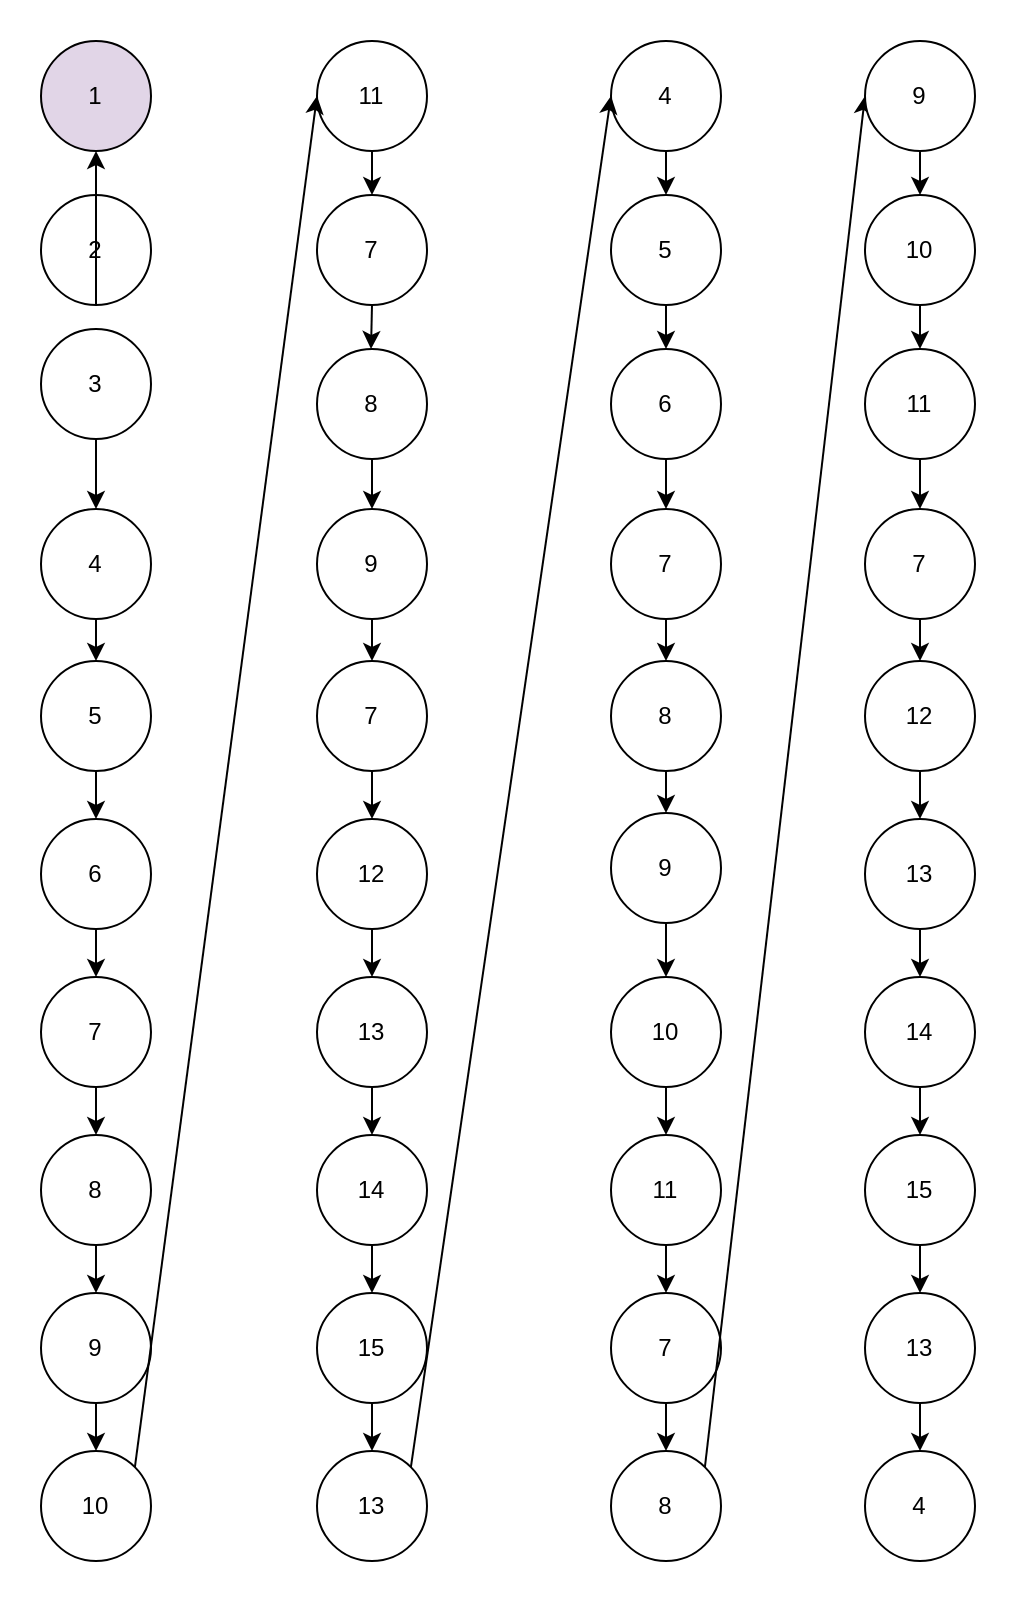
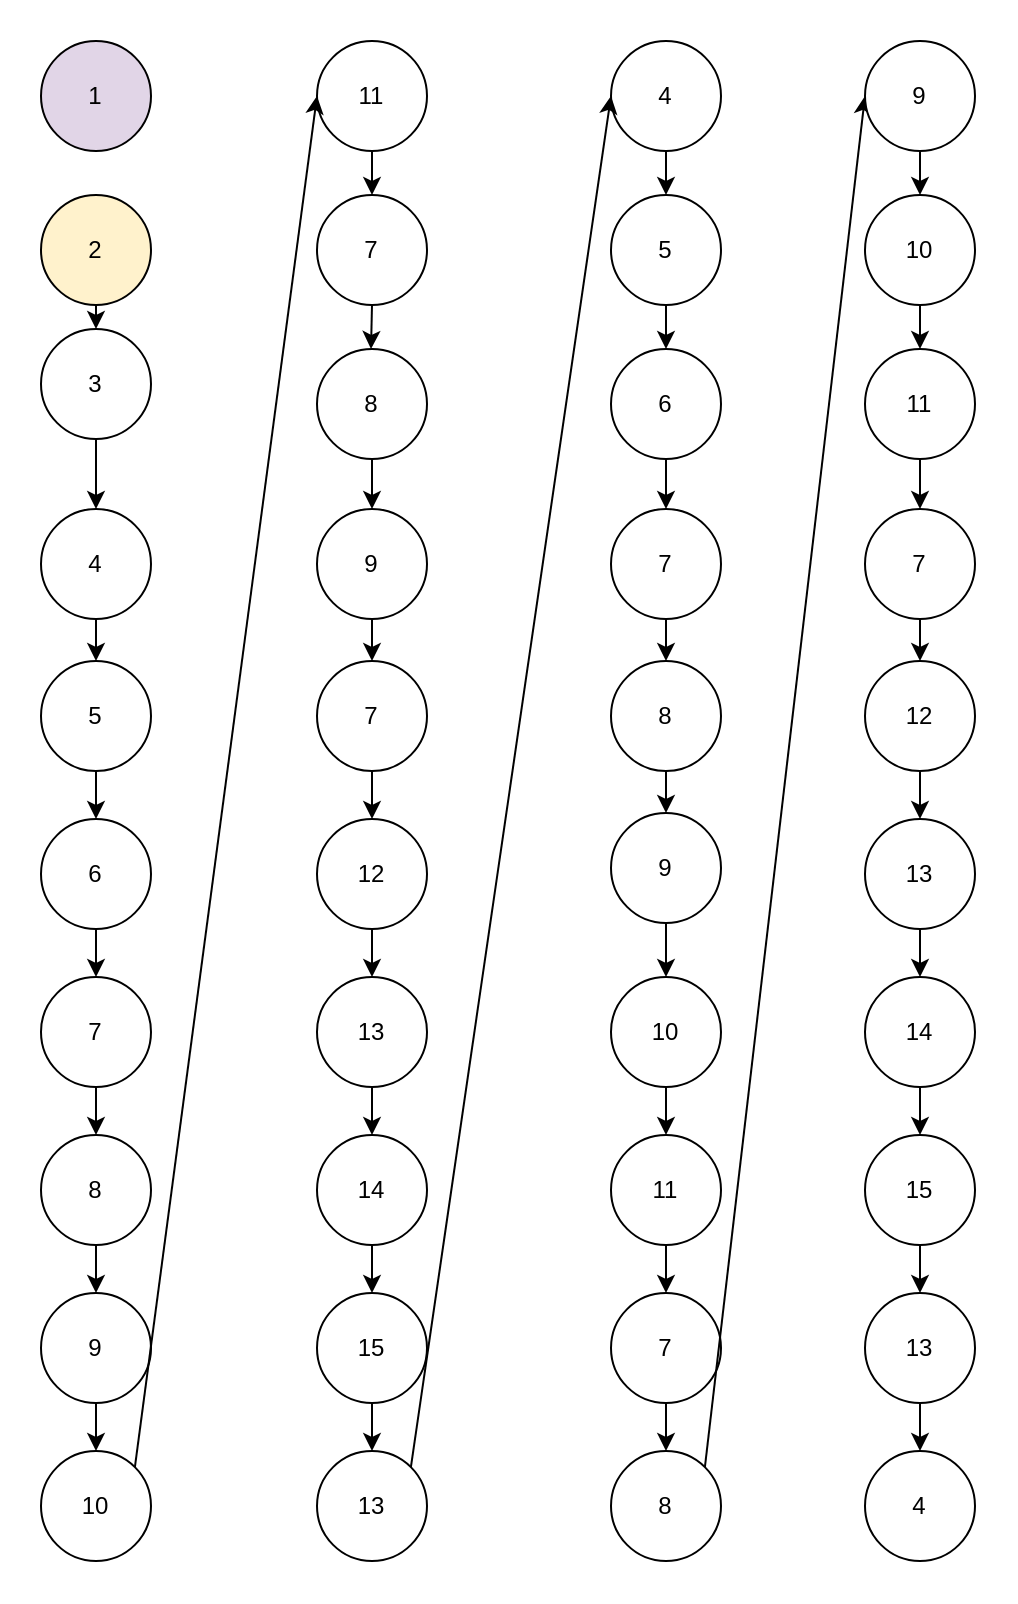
edge "2" -> "1": now "2" -> "3"
node "2": fillcolor #ffffff -> #fff2cc
